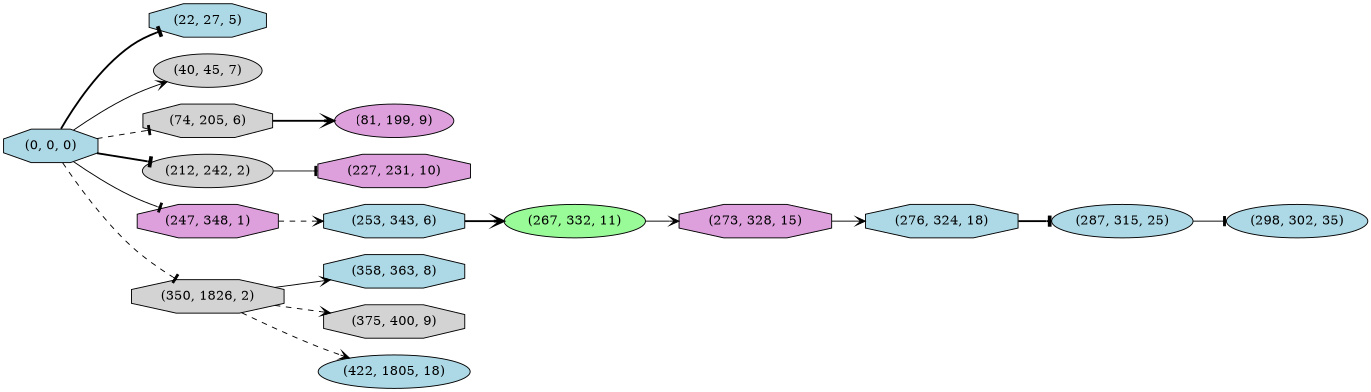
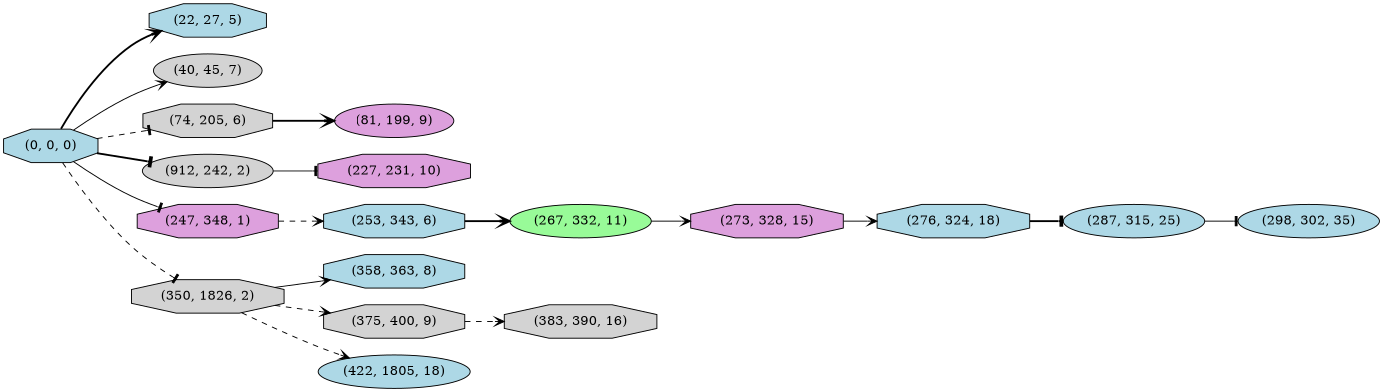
edge "(0, 0, 0)" -> "(22, 27, 5)": arrowhead tee -> vee
node "(212, 242, 2)": label "(212, 242, 2)" -> "(912, 242, 2)"
node "(383, 390, 16)": added
